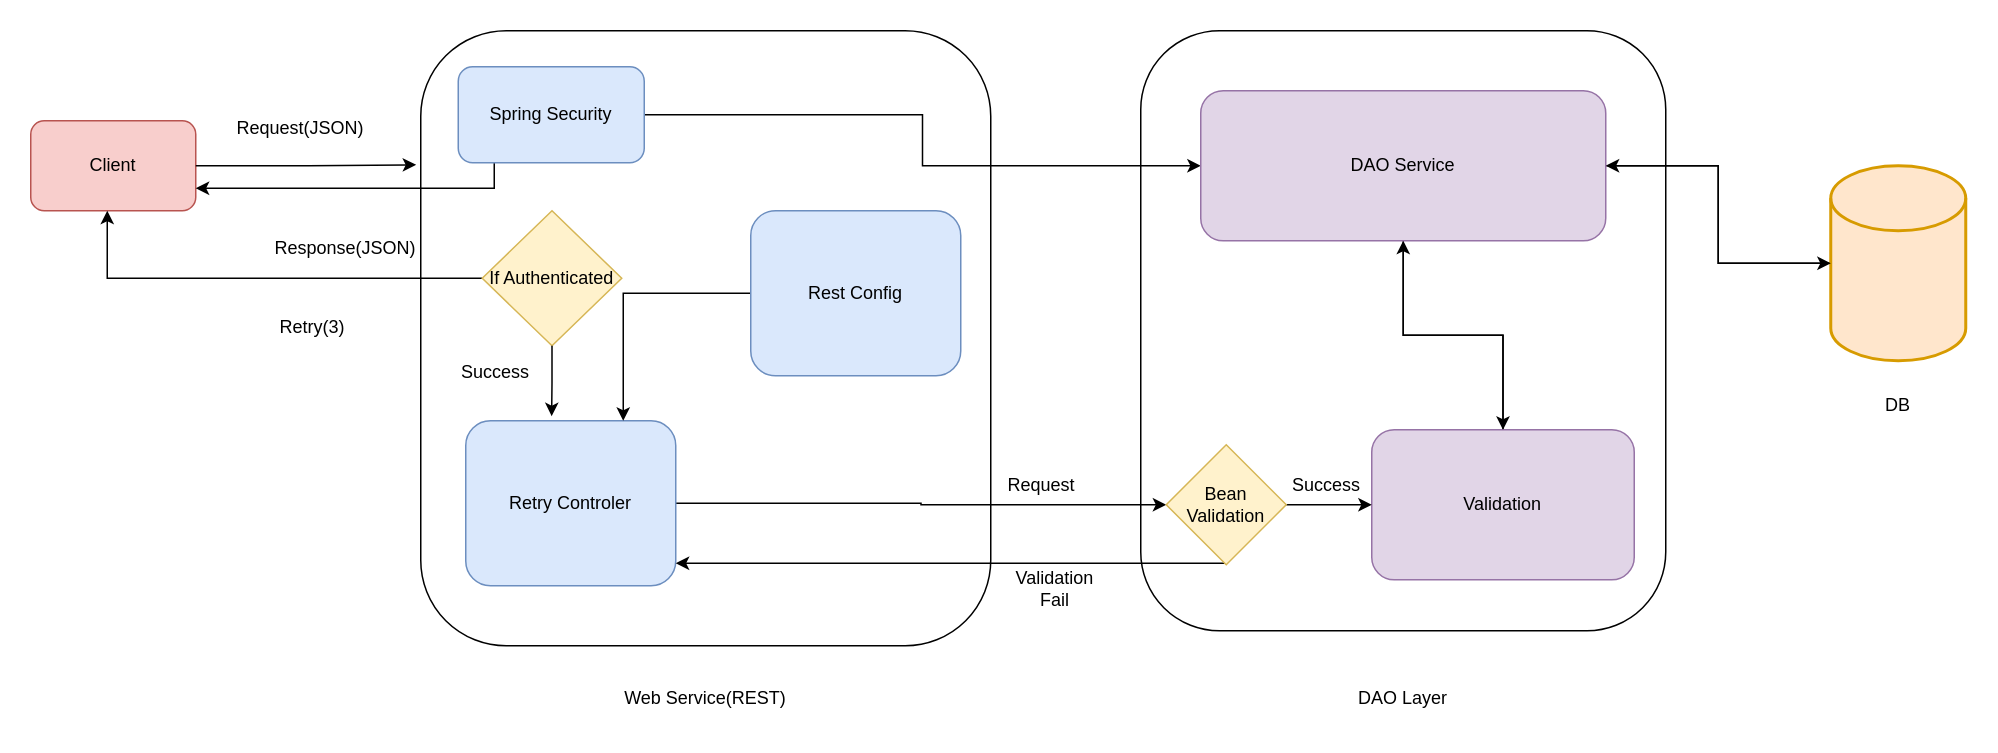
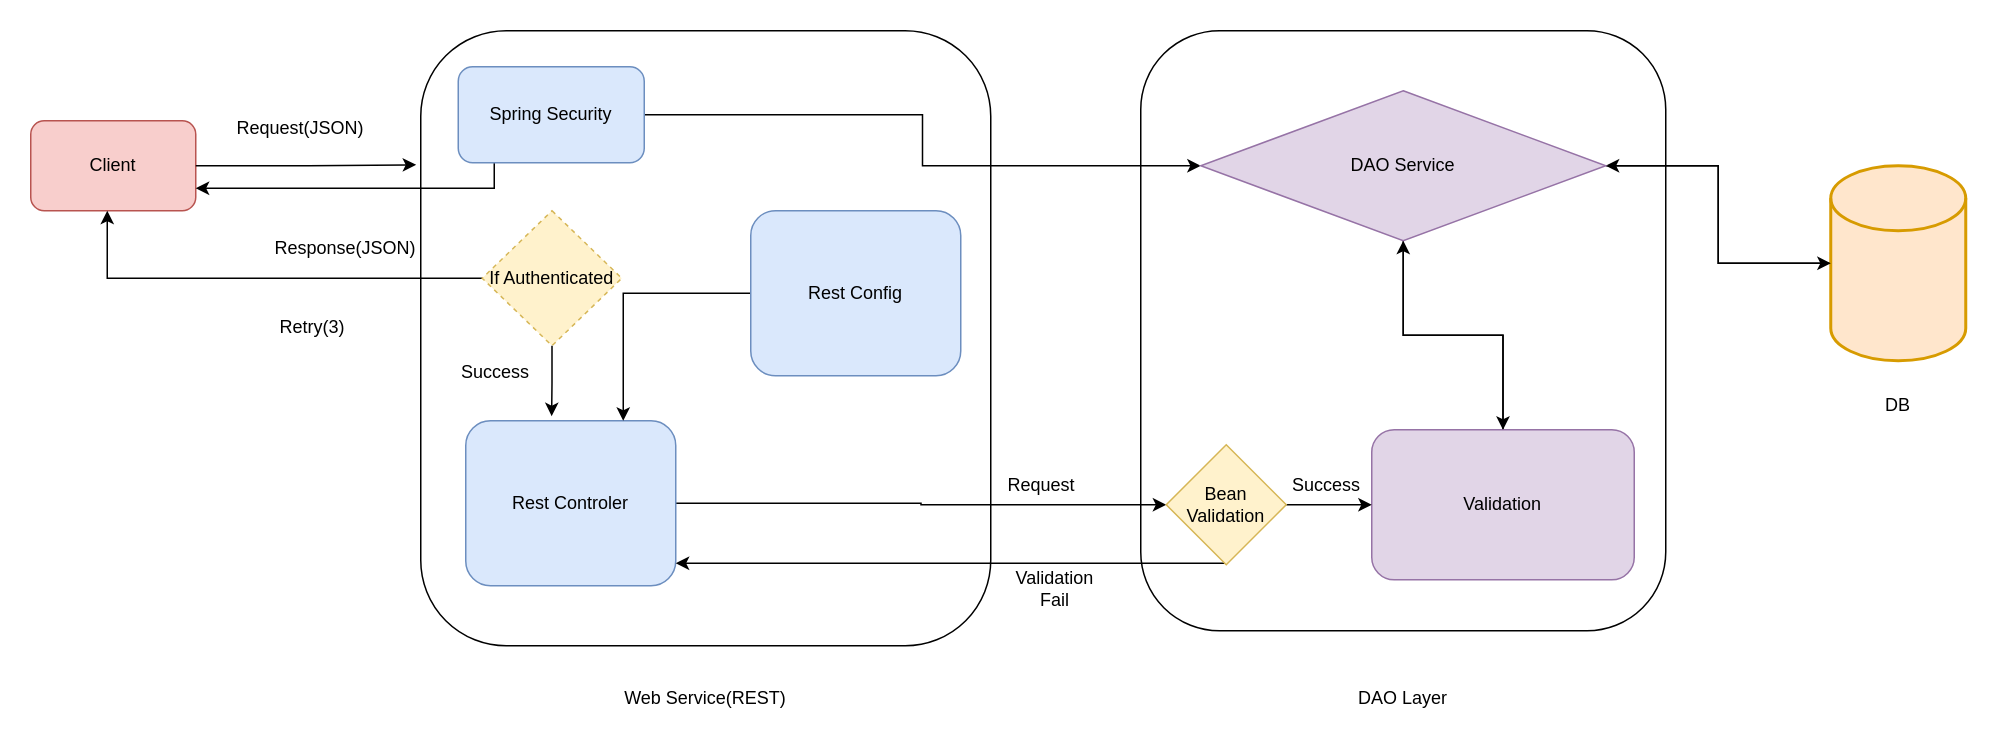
node "DAO Service": shape rounded rectangle -> diamond
node "If Authenticated": style solid -> dashed
node "Retry Controler": label "Retry Controler" -> "Rest Controler"
